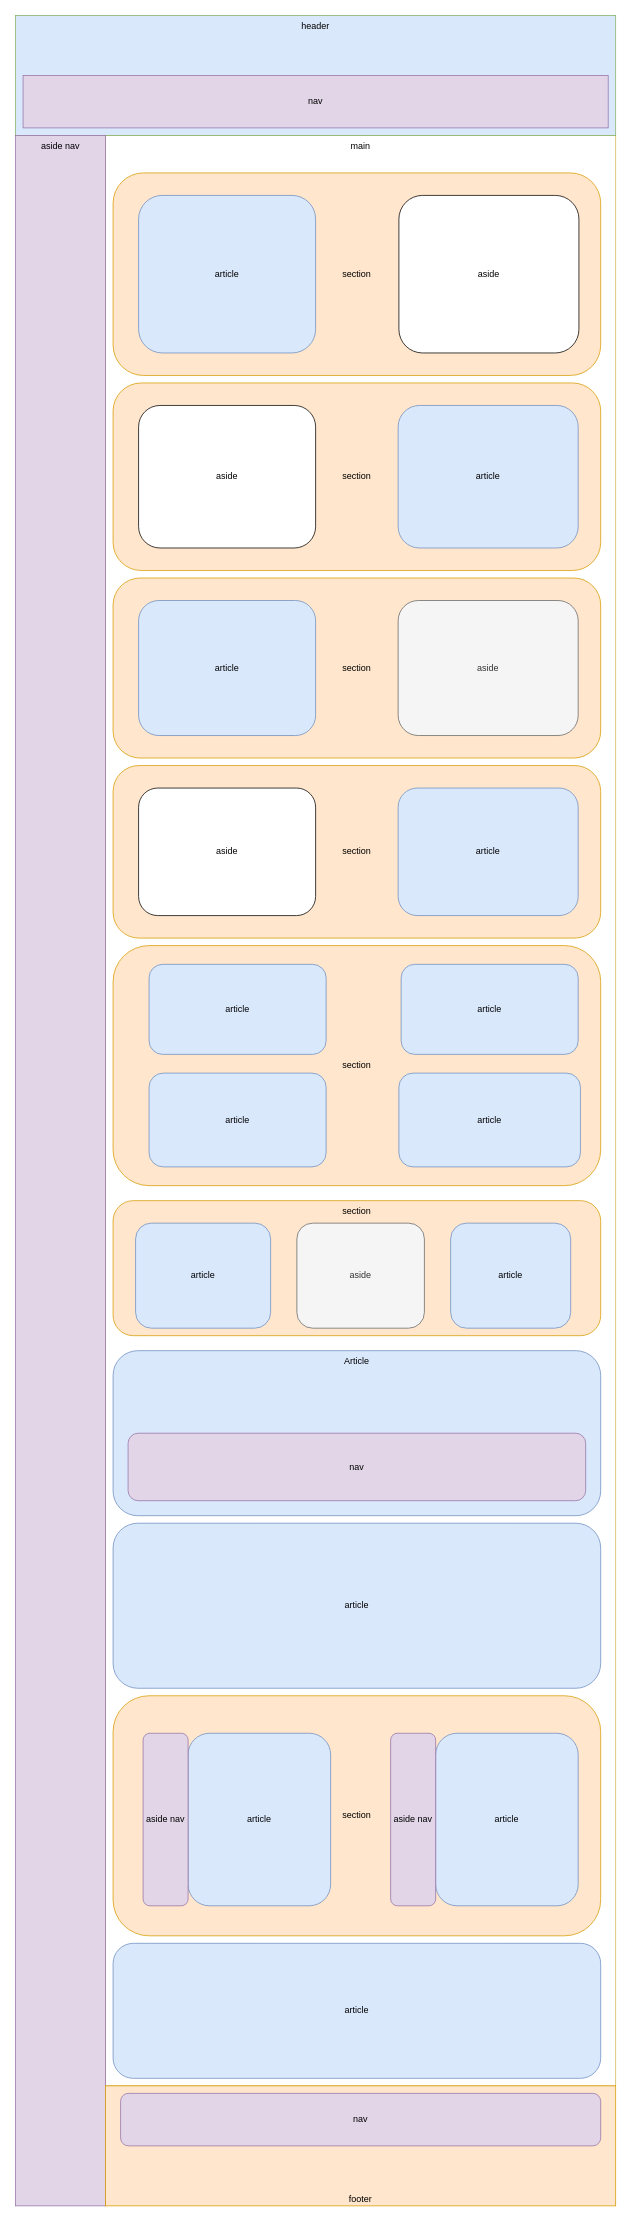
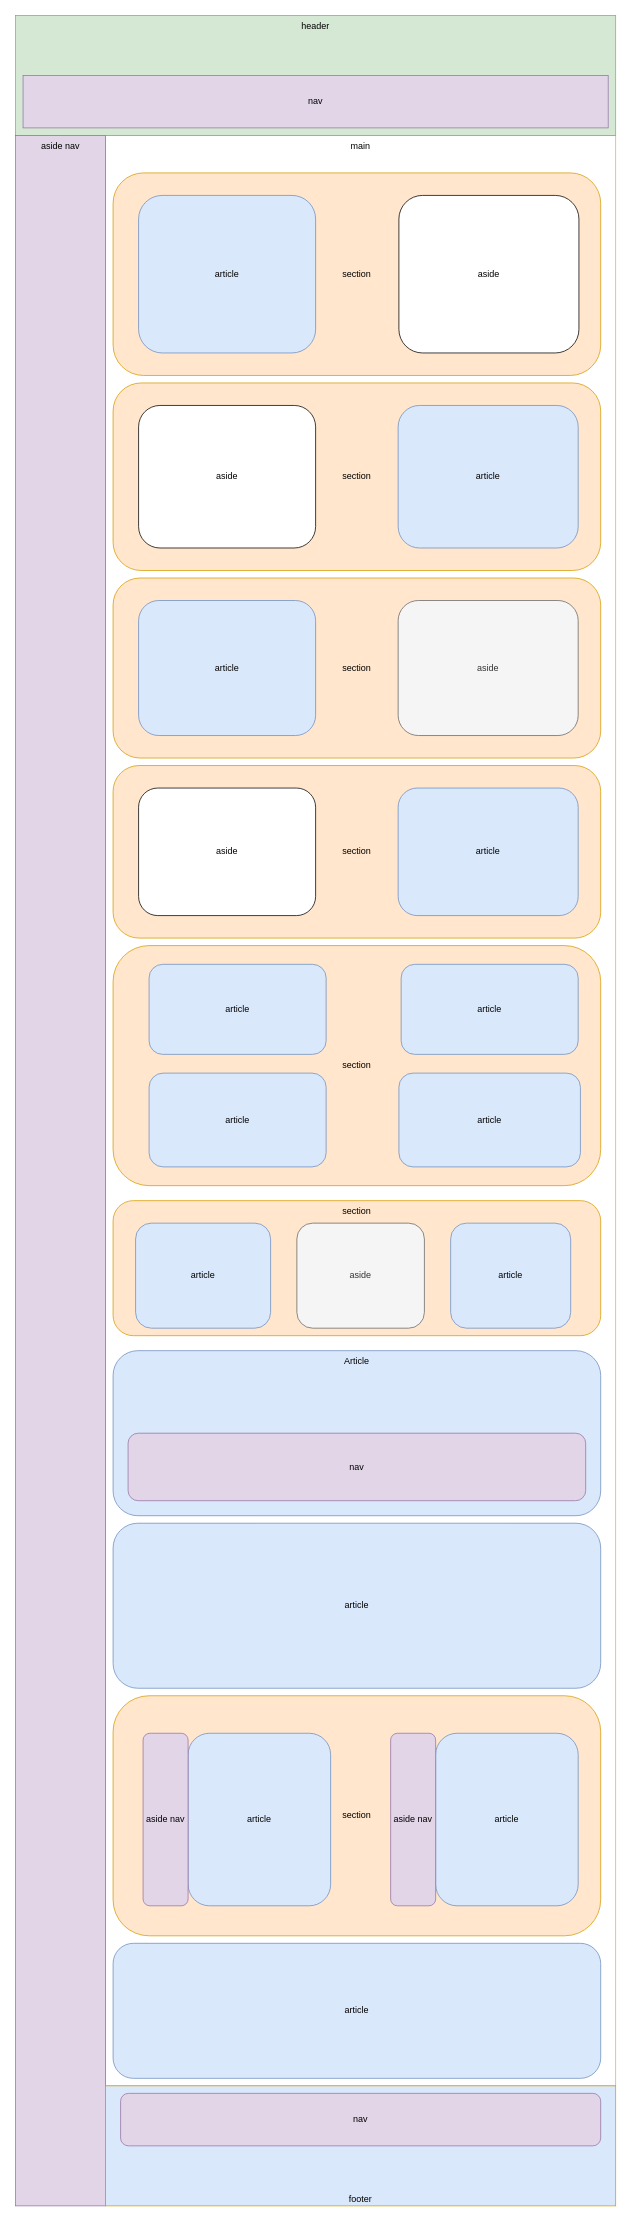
node "header": fillcolor #dae8fc -> #d5e8d4
node "footer": fillcolor #ffe6cc -> #dae8fc
